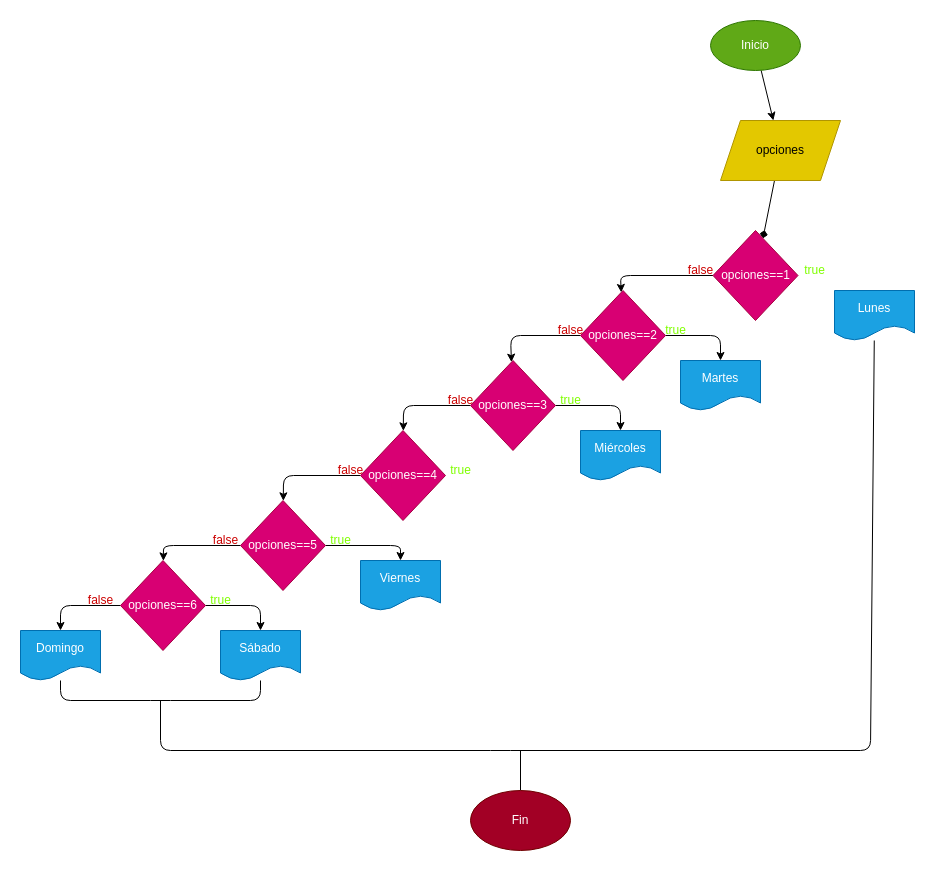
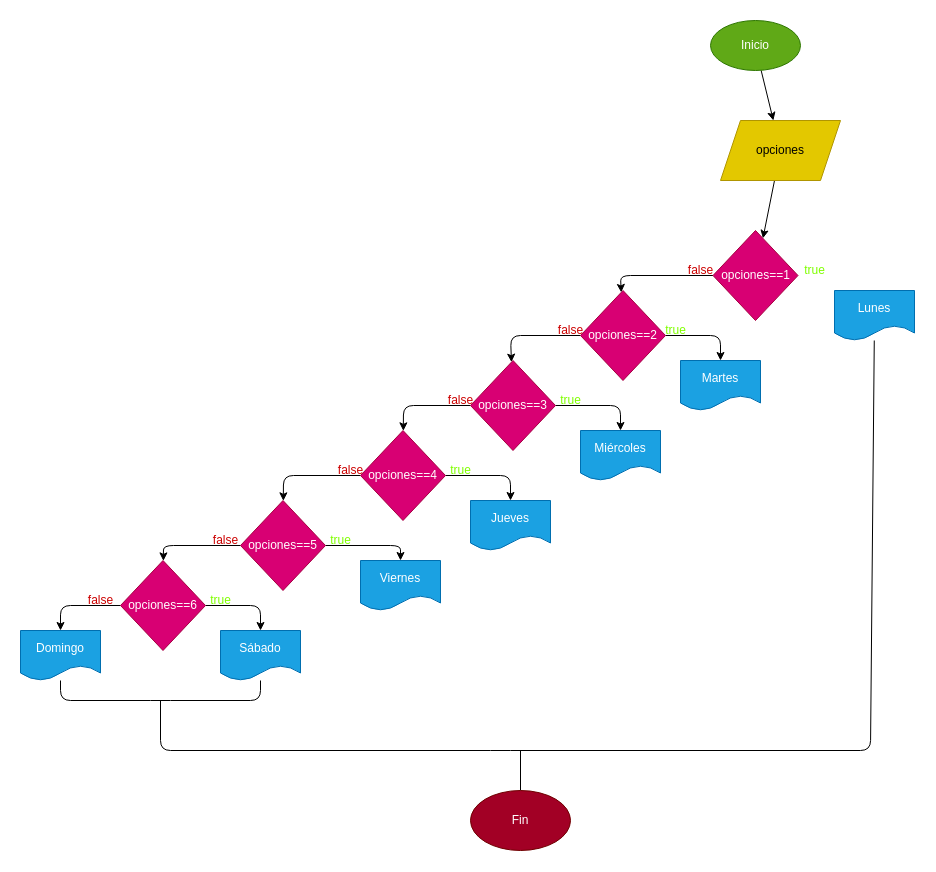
edge "opciones" -> "opciones==1": arrowhead diamond -> classic
edge "opciones==4" -> "Jueves": added
node "Jueves": added
